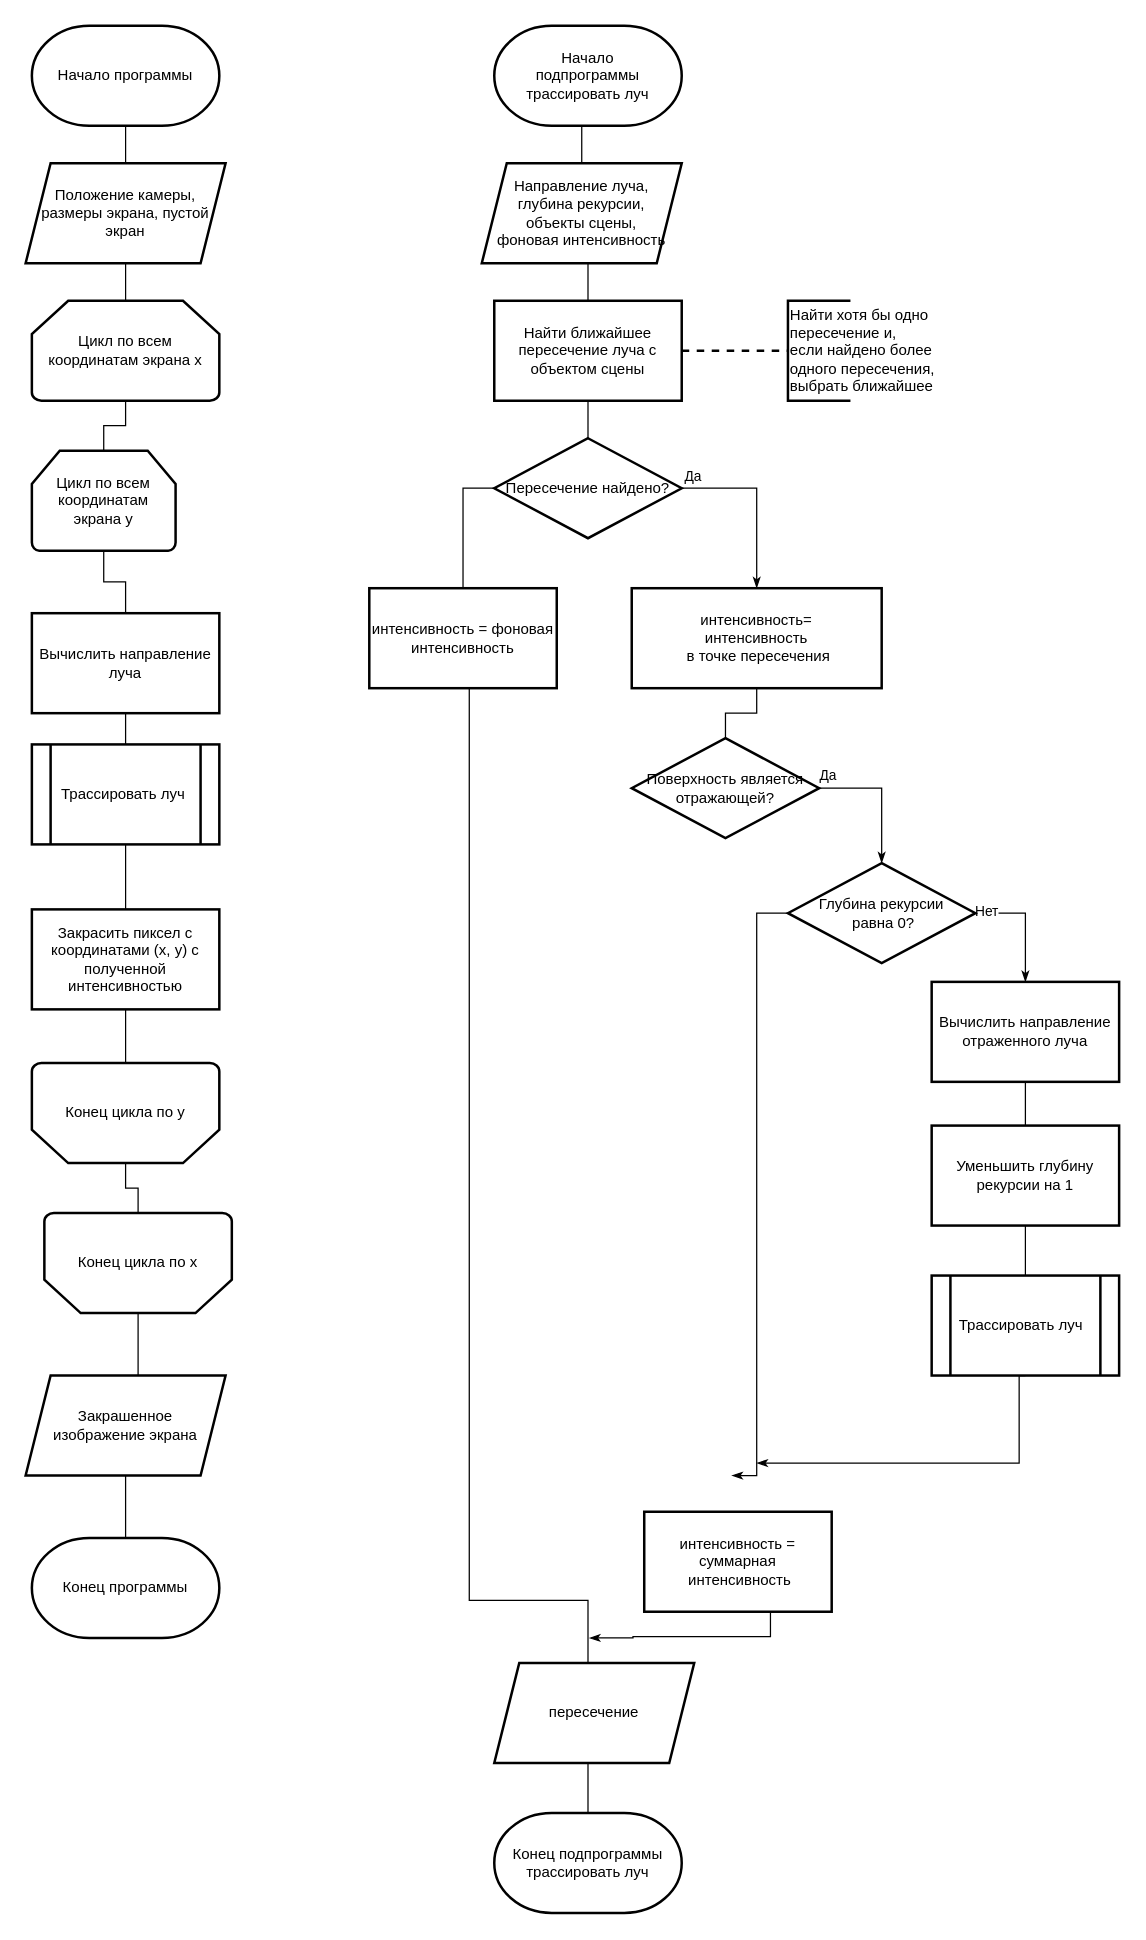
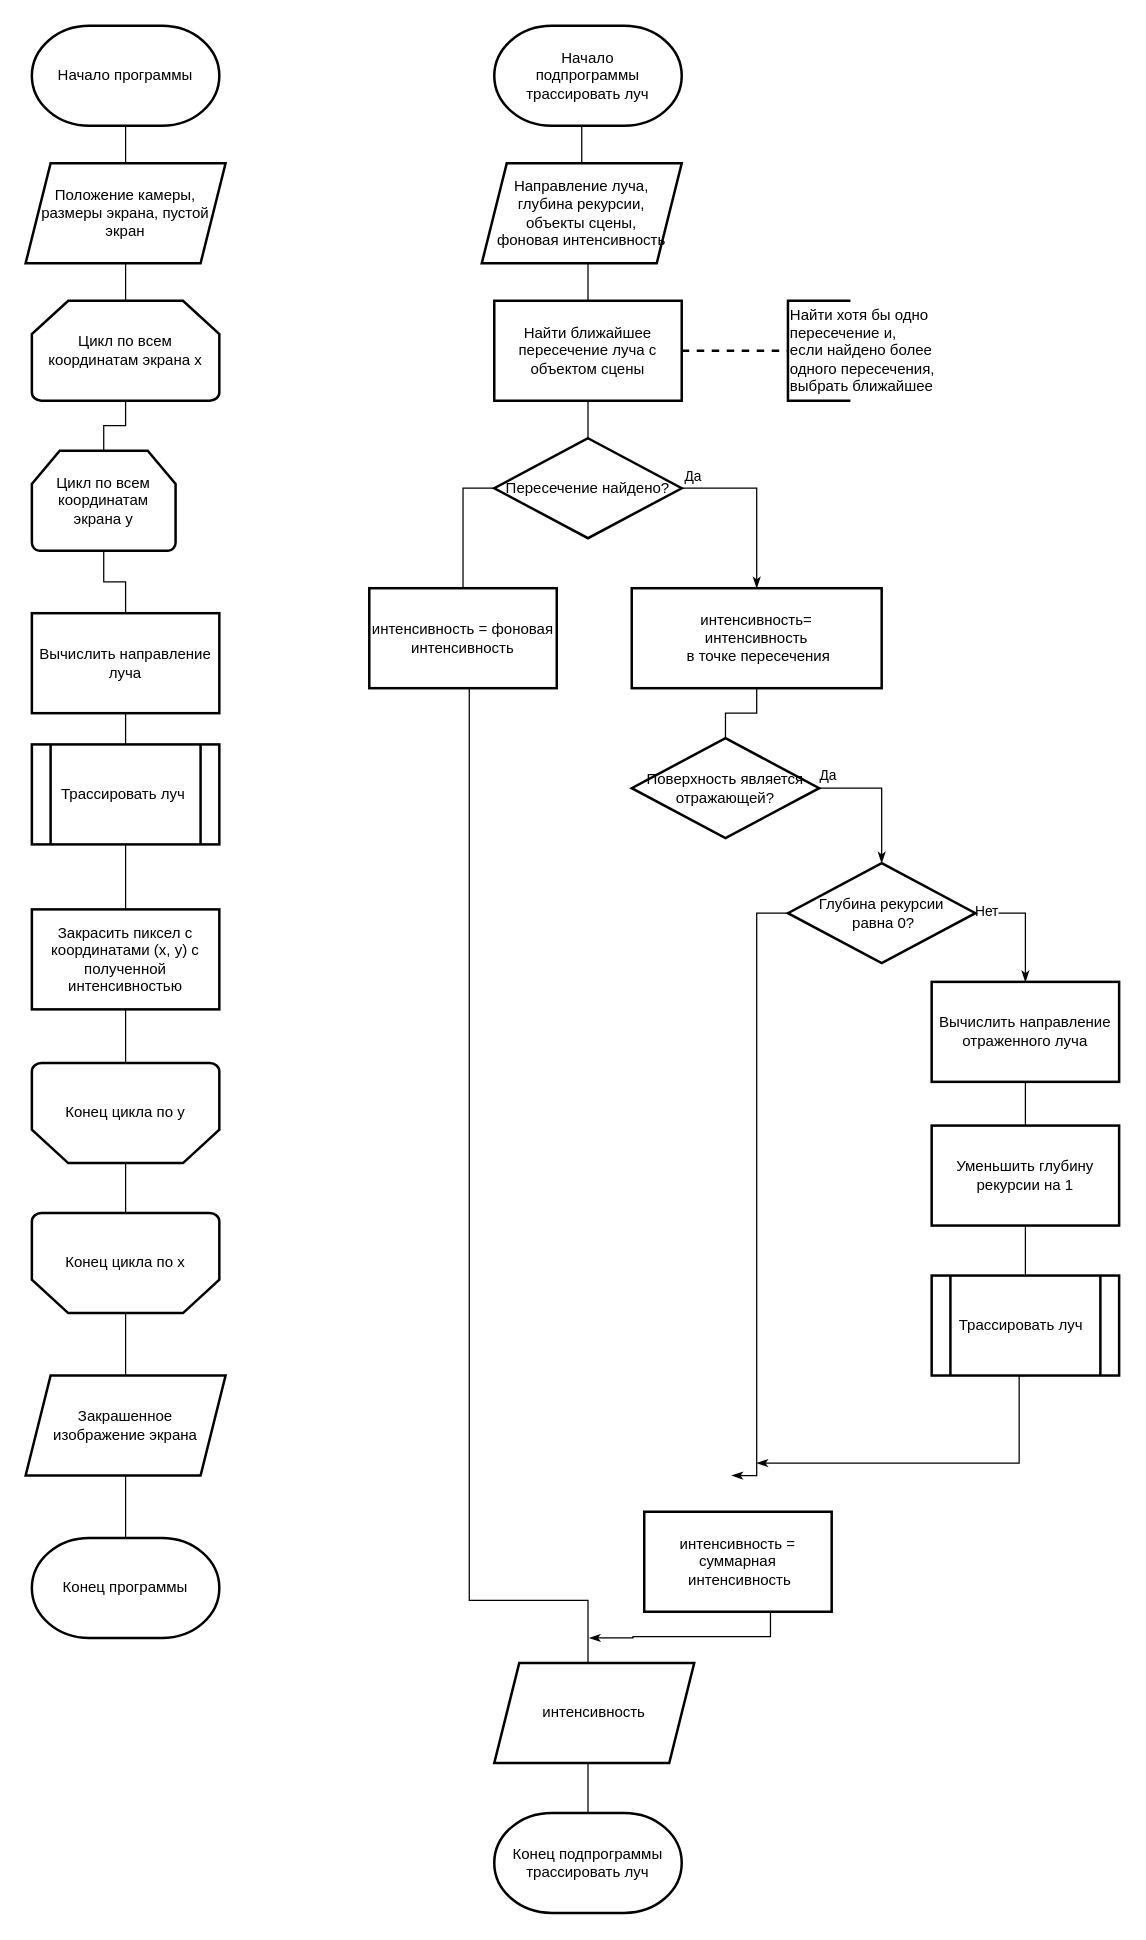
node "Конец цикла по x": moved (138, 1263) -> (126, 1263)
node "пересечение": label "пересечение" -> "интенсивность"
